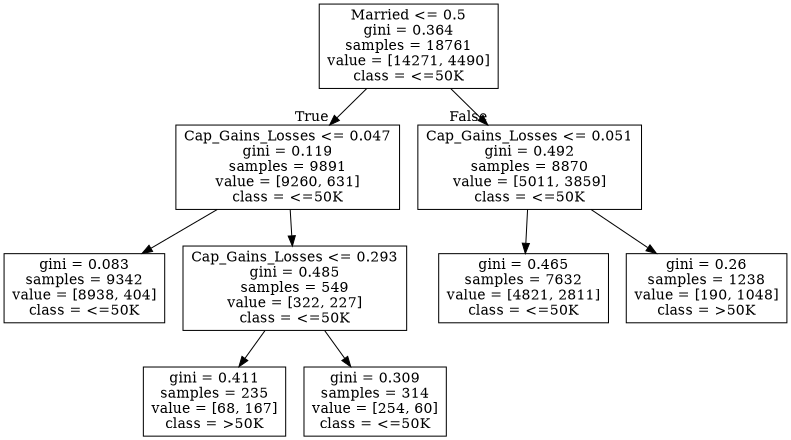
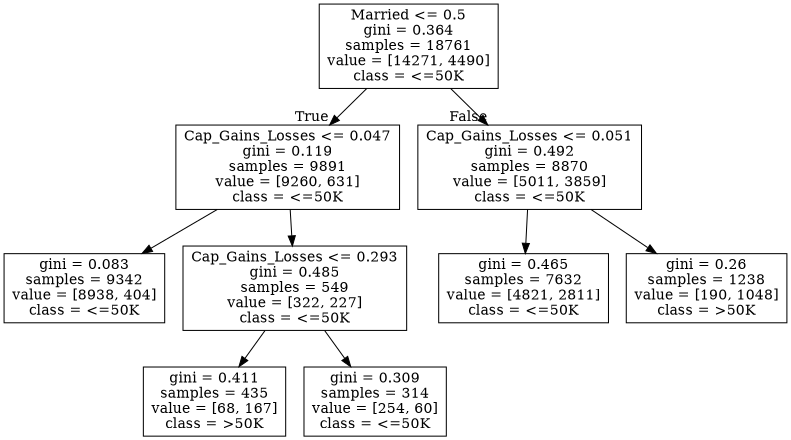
node "gini = 0.411 samples = 235 value = [68, 167] class = >50K": label "gini = 0.411 samples = 235 value = [68, 167] class = >50K" -> "gini = 0.411 samples = 435 value = [68, 167] class = >50K"
